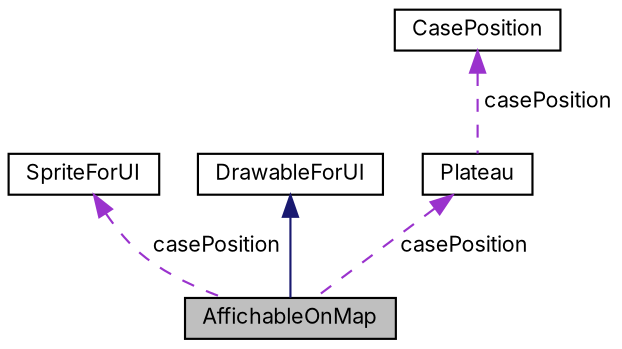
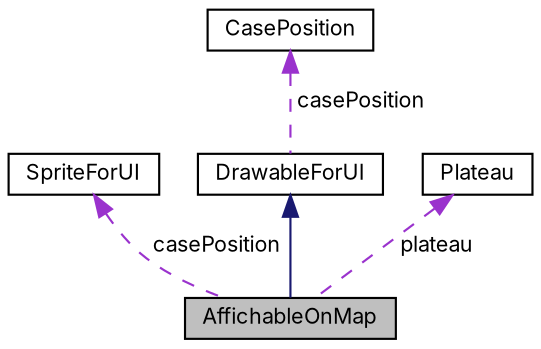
edge "Plateau" -> "CasePosition": now "DrawableForUI" -> "CasePosition"
edge "AffichableOnMap" -> "Plateau": label " casePosition" -> " plateau"
